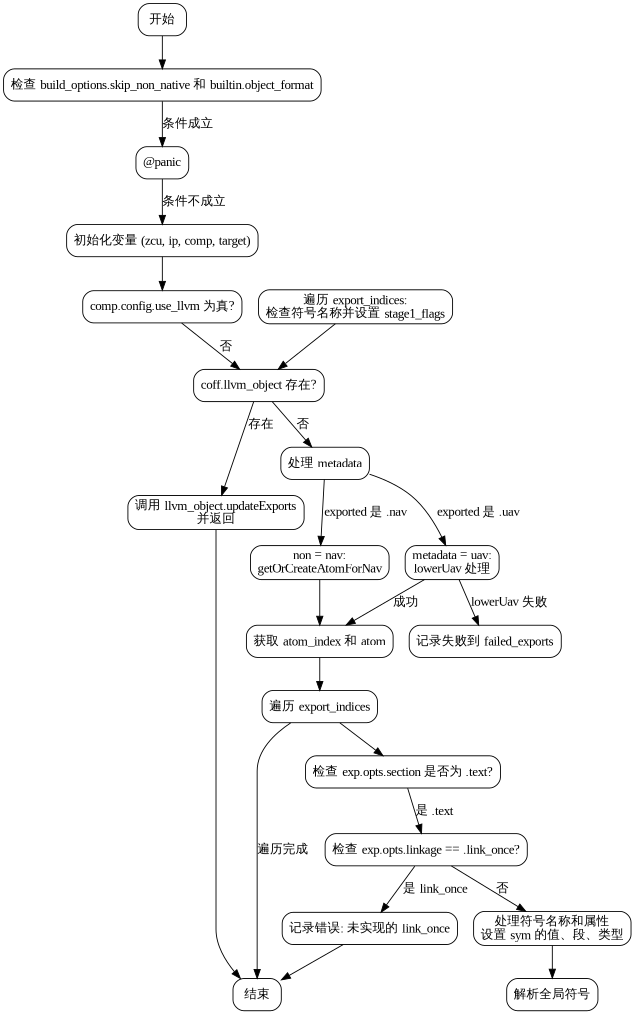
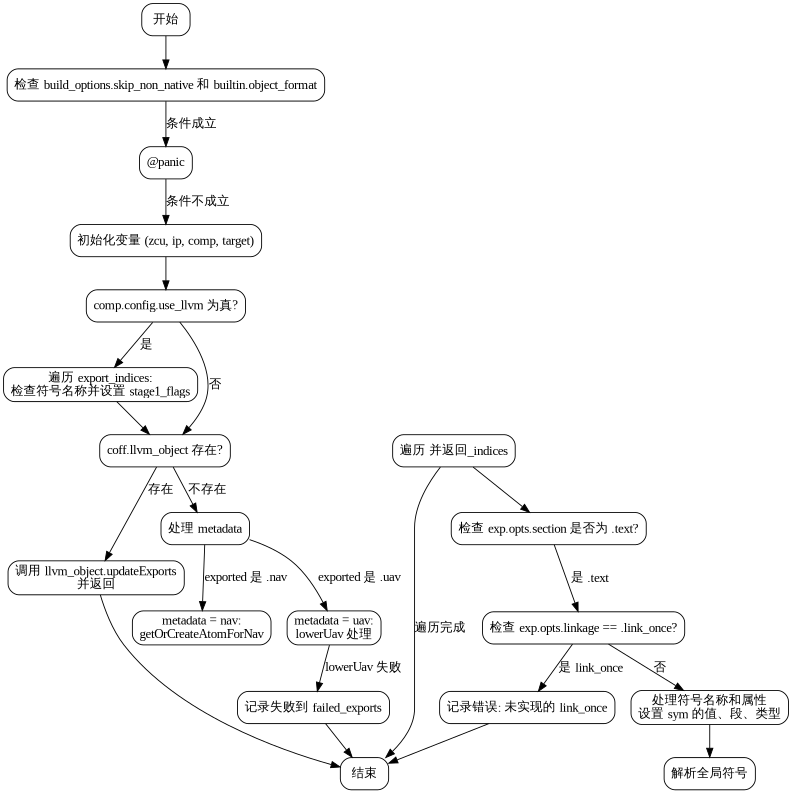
edge "comp.config.use_llvm 为真?" -> "遍历 export_indices: 检查符号名称并设置 stage1_flags": added, label "是"
edge "coff.llvm_object 存在?" -> "处理 metadata": label "否" -> "不存在"
node "non = nav: getOrCreateAtomForNav": label "non = nav: getOrCreateAtomForNav" -> "metadata = nav: getOrCreateAtomForNav"
node "获取 atom_index 和 atom": removed
node "遍历 export_indices": label "遍历 export_indices" -> "遍历 并返回_indices"
edge "记录失败到 failed_exports" -> "结束": added
